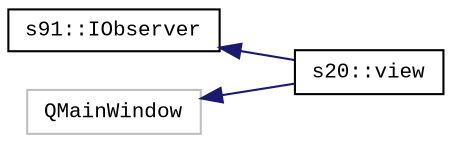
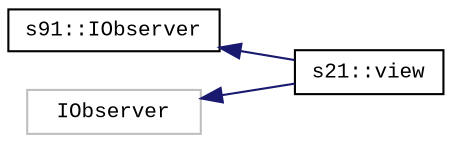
node "s20::view": label "s20::view" -> "s21::view"
node "QMainWindow": label "QMainWindow" -> "IObserver"
